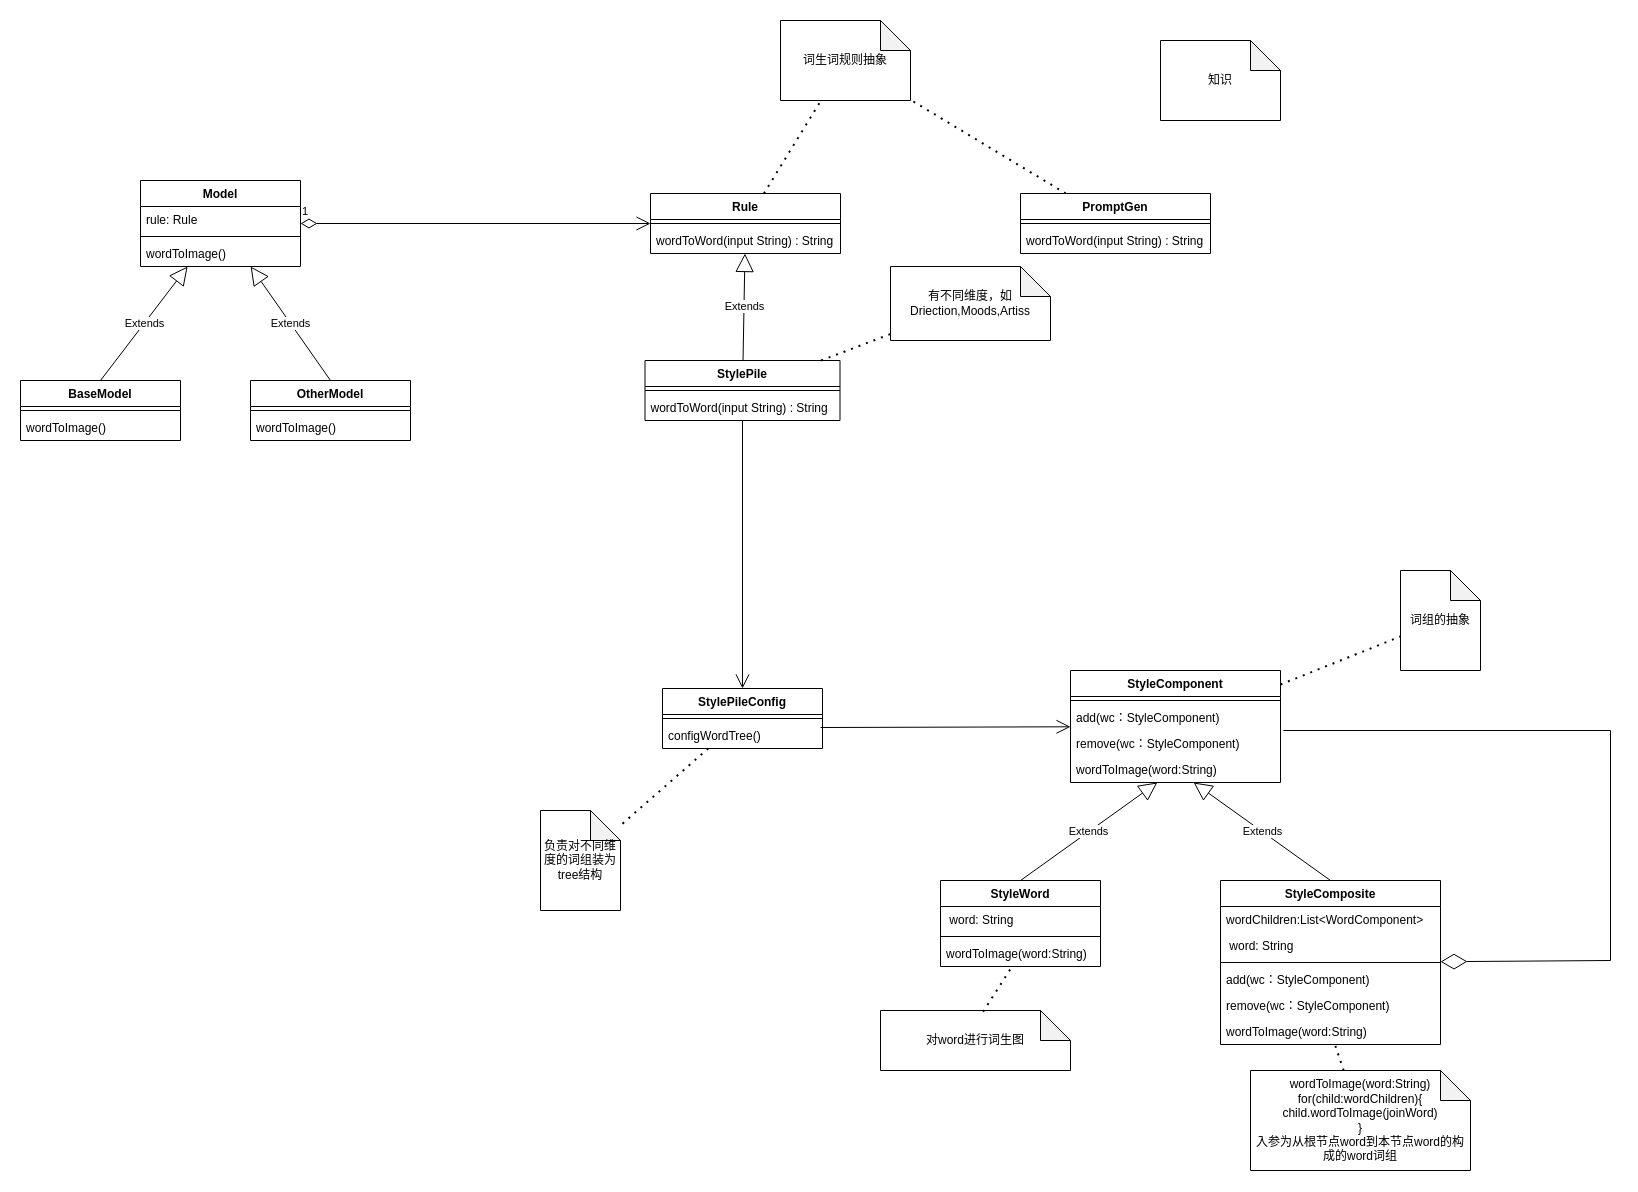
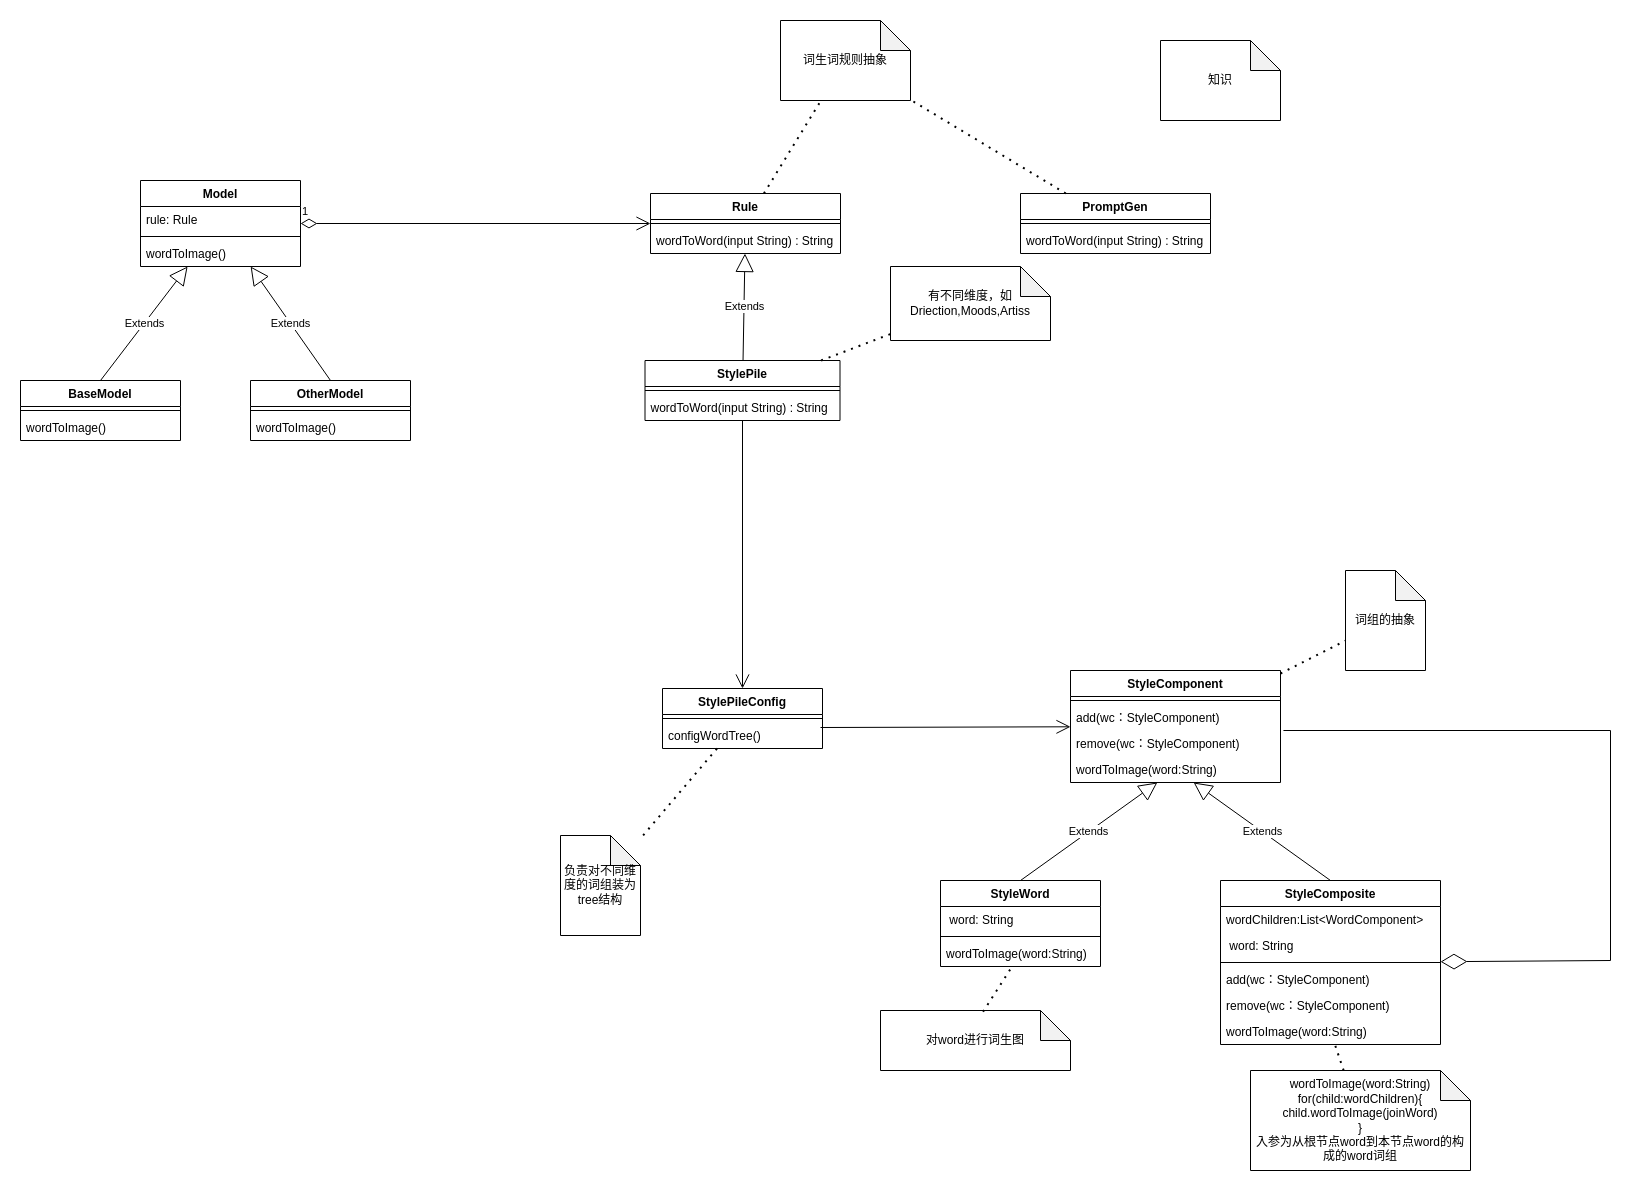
node "词组的抽象": moved (1441, 621) -> (1386, 621)
node "负责对不同维度的词组装为tree结构": moved (581, 861) -> (601, 886)
